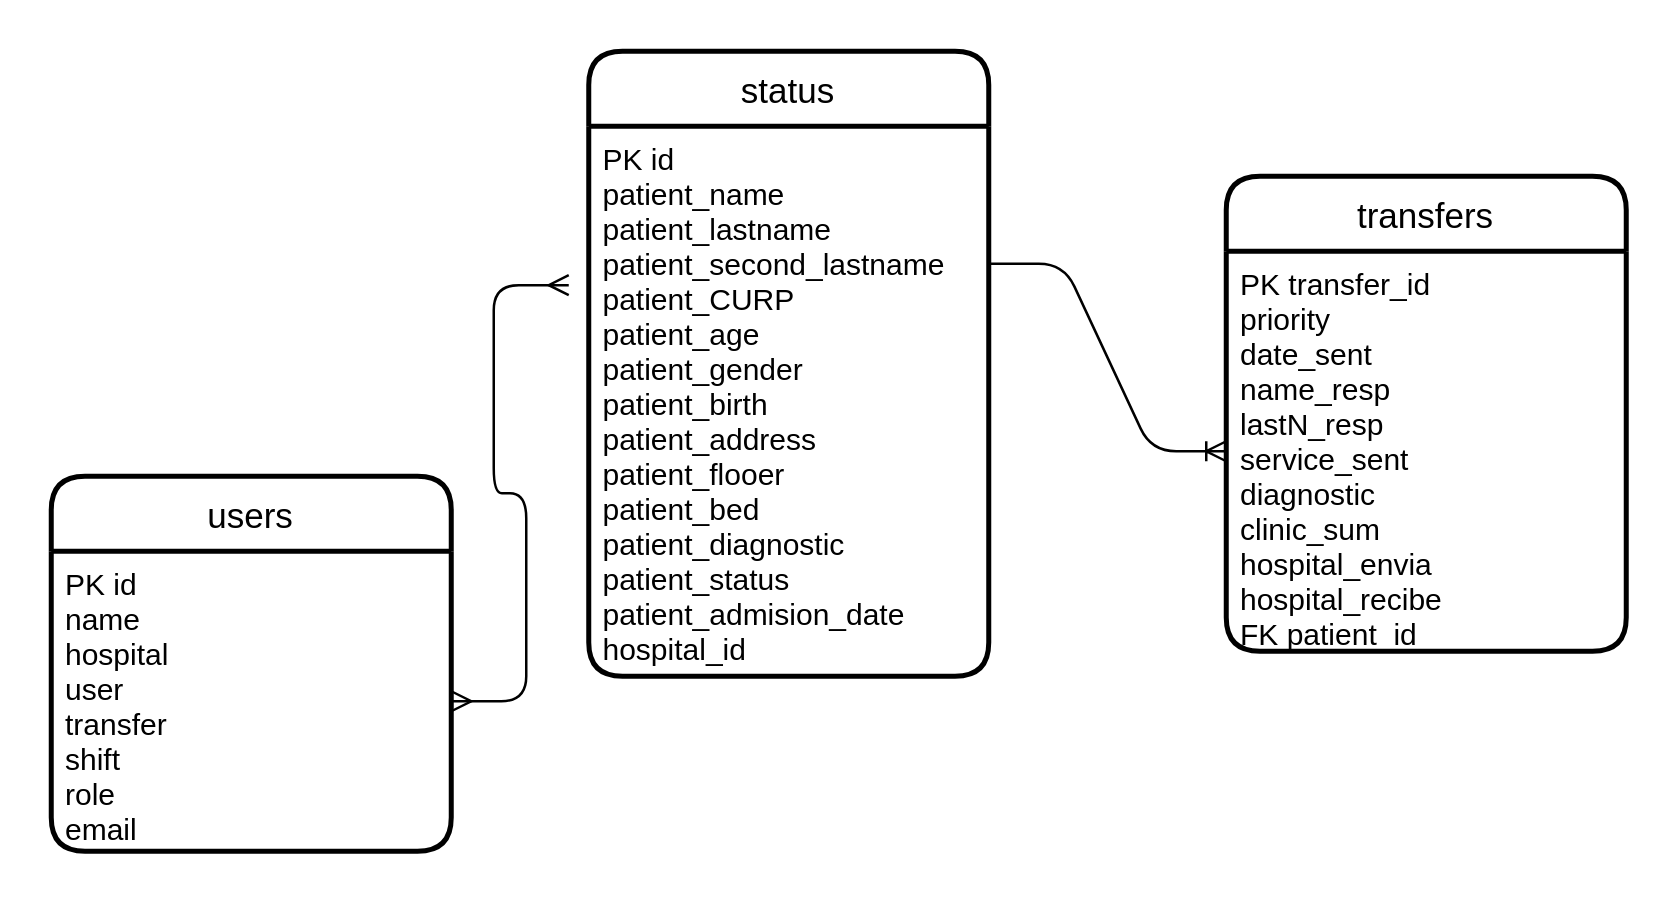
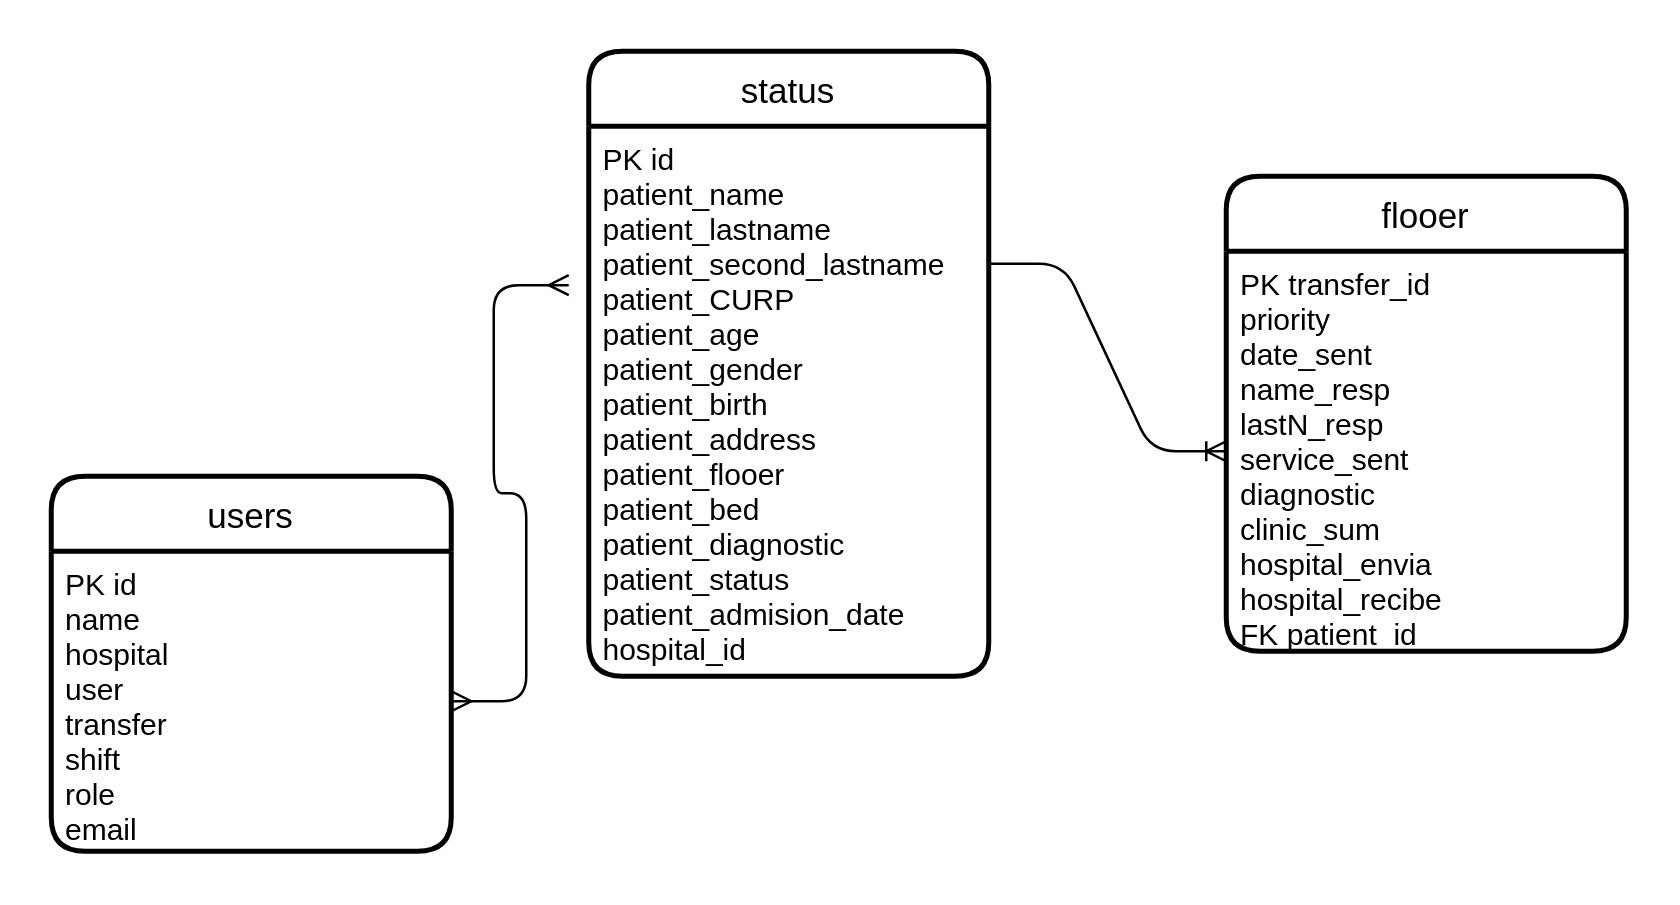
node "transfers": label "transfers" -> "flooer"
